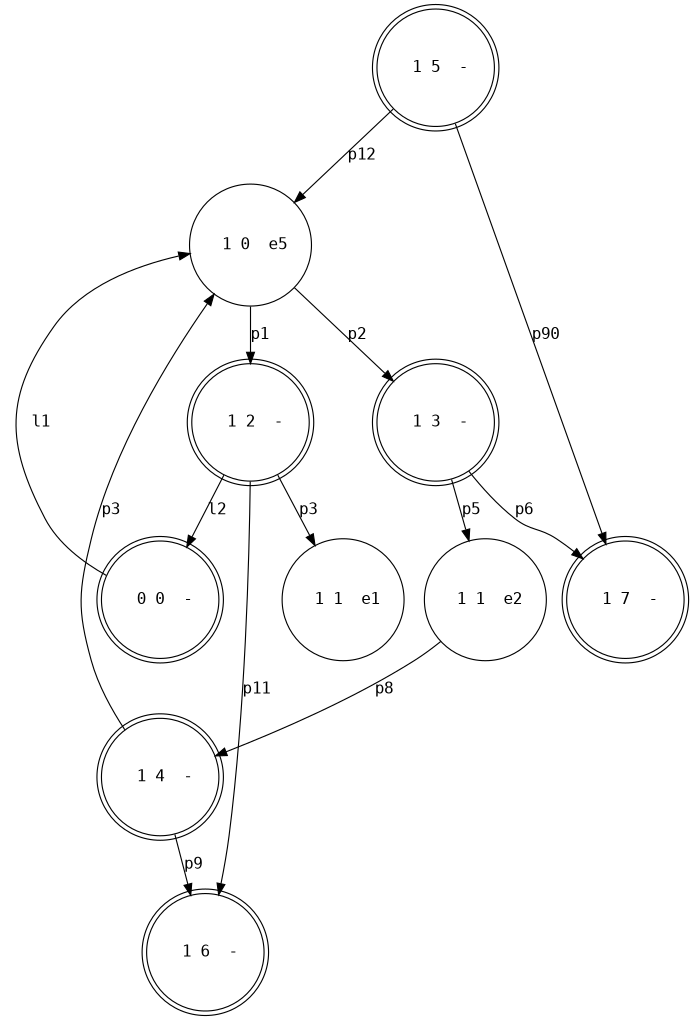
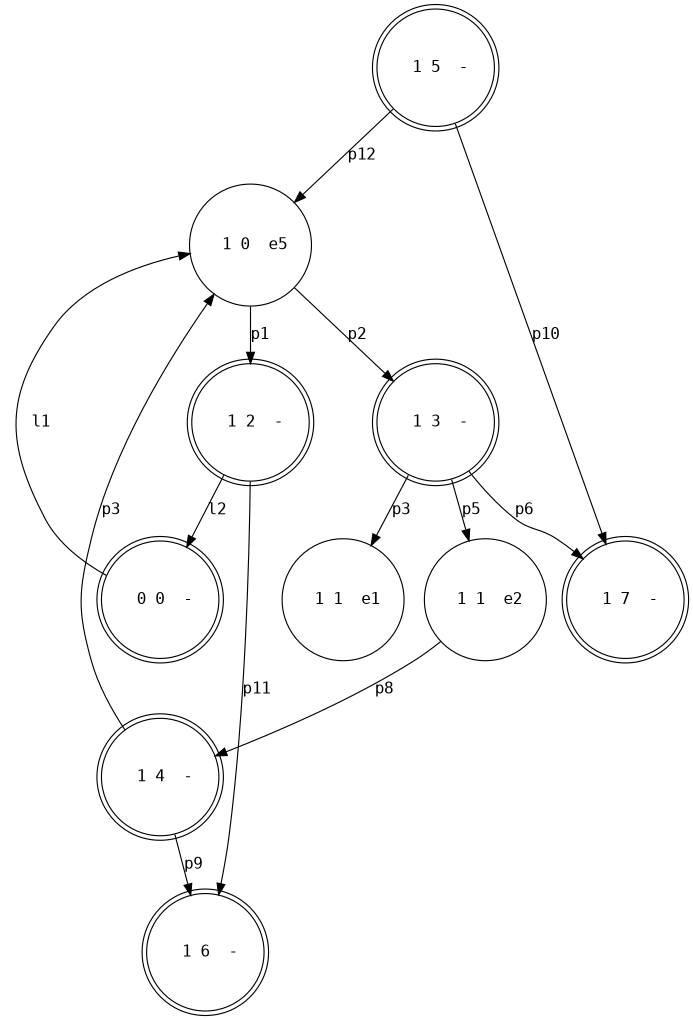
edge "1 5  -" -> "1 7  -": label "p90" -> "p10"
edge "1 2  -" -> "1 1  e1": now "1 3  -" -> "1 1  e1"
